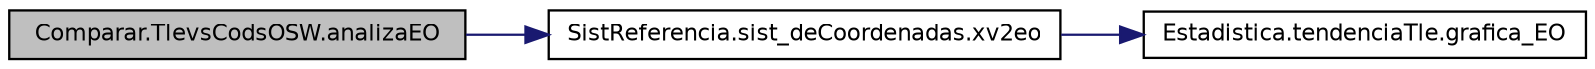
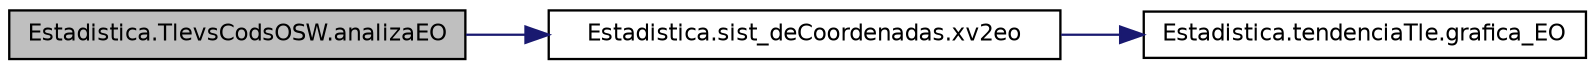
node "Comparar.TlevsCodsOSW.analizaEO": label "Comparar.TlevsCodsOSW.analizaEO" -> "Estadistica.TlevsCodsOSW.analizaEO"
node "SistReferencia.sist_deCoordenadas.xv2eo": label "SistReferencia.sist_deCoordenadas.xv2eo" -> "Estadistica.sist_deCoordenadas.xv2eo"
